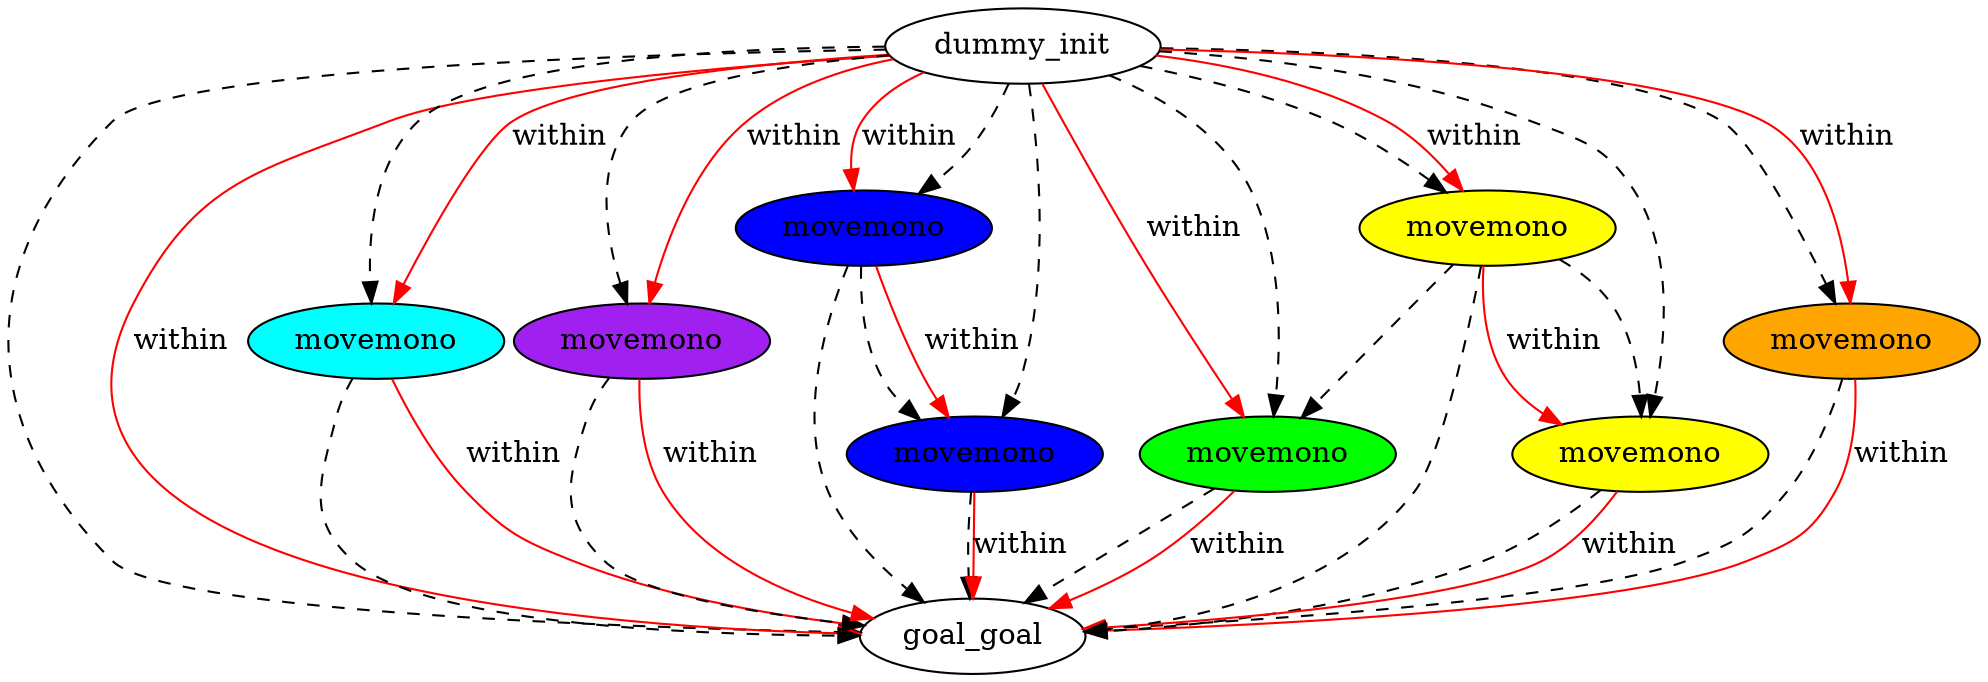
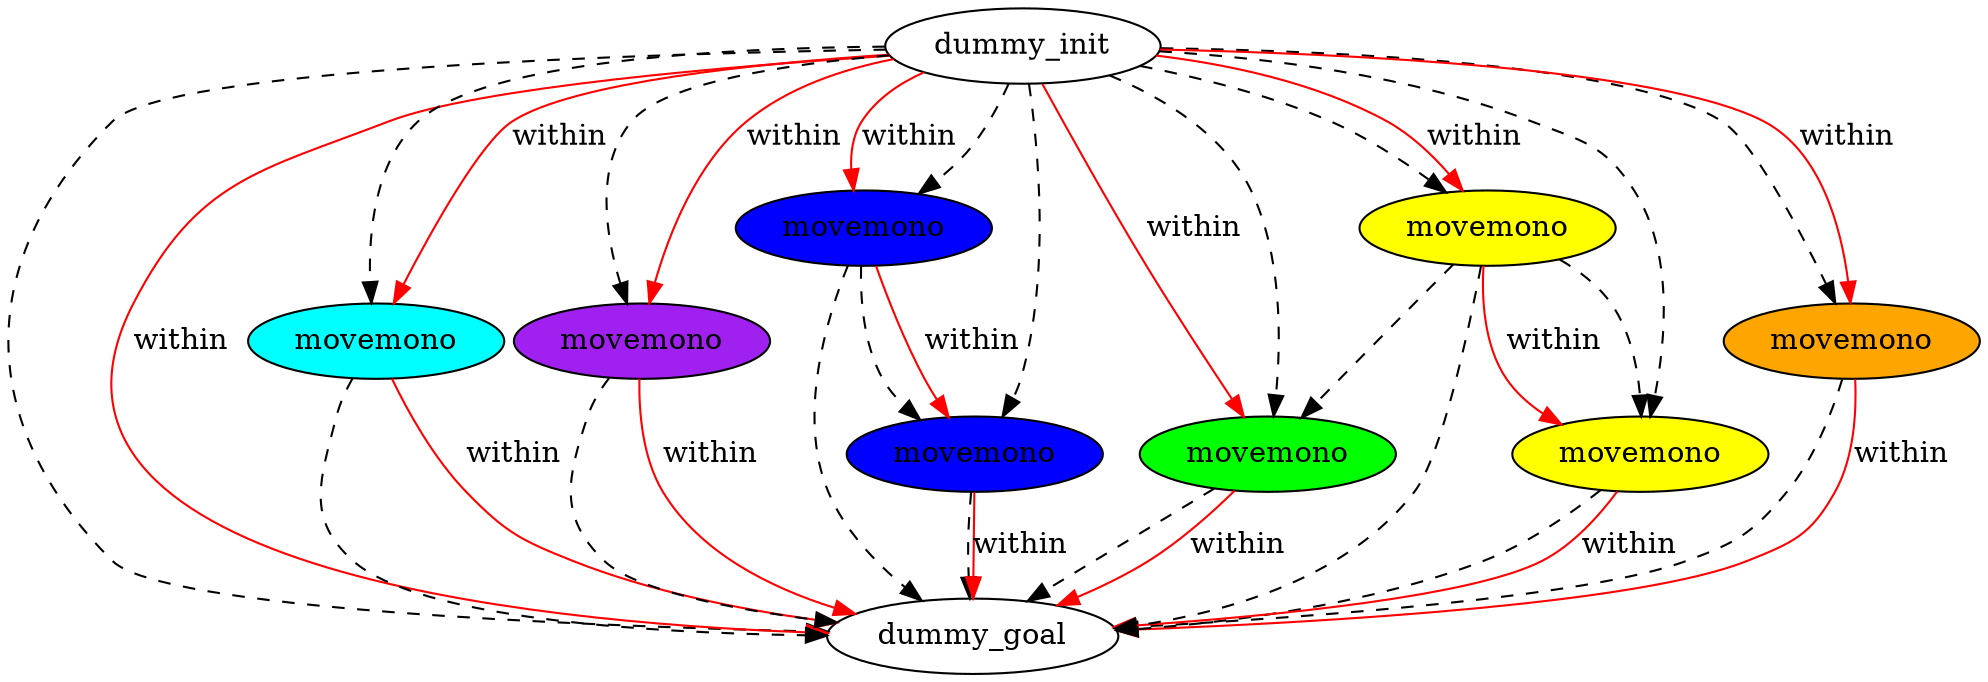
node "goal_goal": label "goal_goal" -> "dummy_goal"
